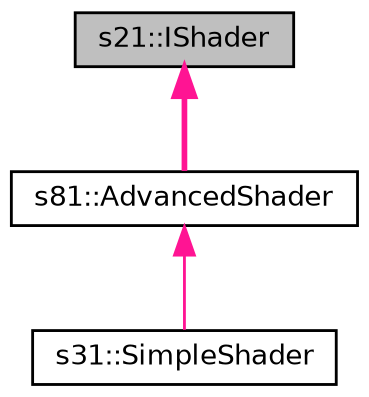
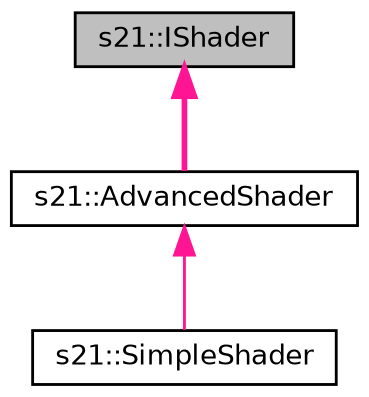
node "s81::AdvancedShader": label "s81::AdvancedShader" -> "s21::AdvancedShader"
node "s31::SimpleShader": label "s31::SimpleShader" -> "s21::SimpleShader"
